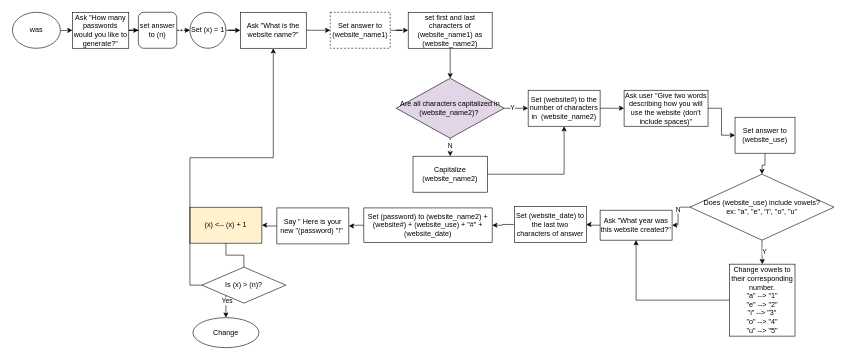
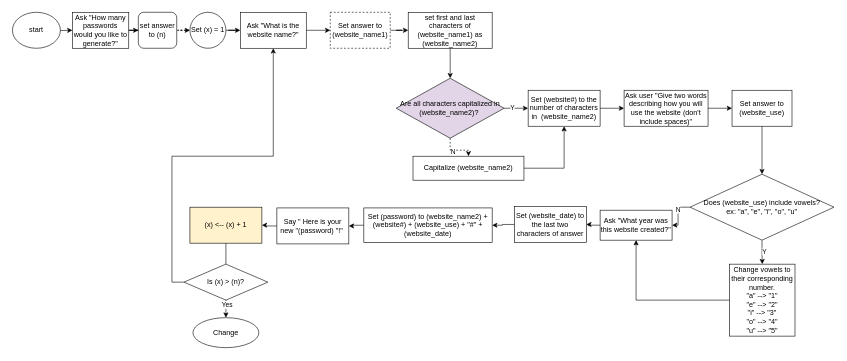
node "was": label "was" -> "start"
node "Set answer to (website_use)": moved (765, 135) -> (762, 108)
node "Capitalize (website_name2)": size 74x36 -> 111x24
node "Is (x) > (n)?": moved (244, 285) -> (226, 282)
